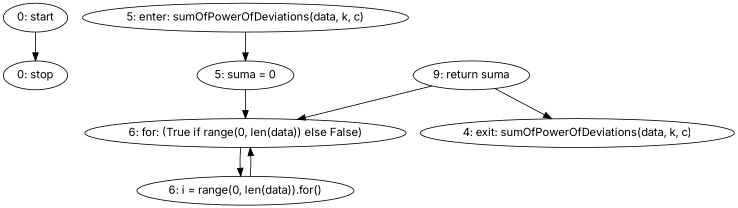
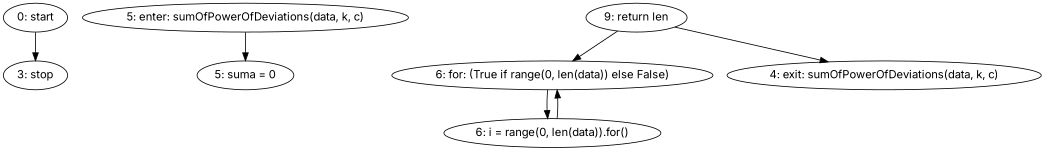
node "0: stop": label "0: stop" -> "3: stop"
node "9: return suma": label "9: return suma" -> "9: return len"
edge "5: suma = 0" -> "6: for: (True if range(0, len(data)) else False)": removed
